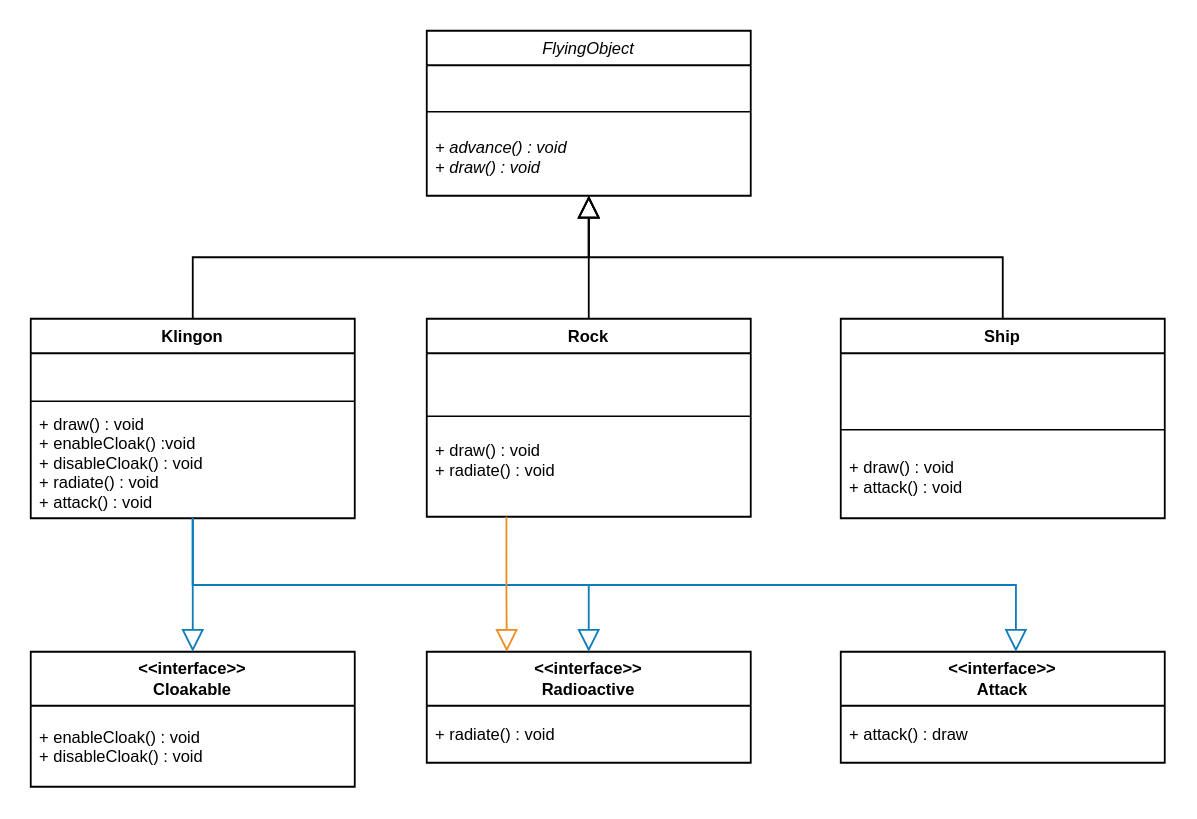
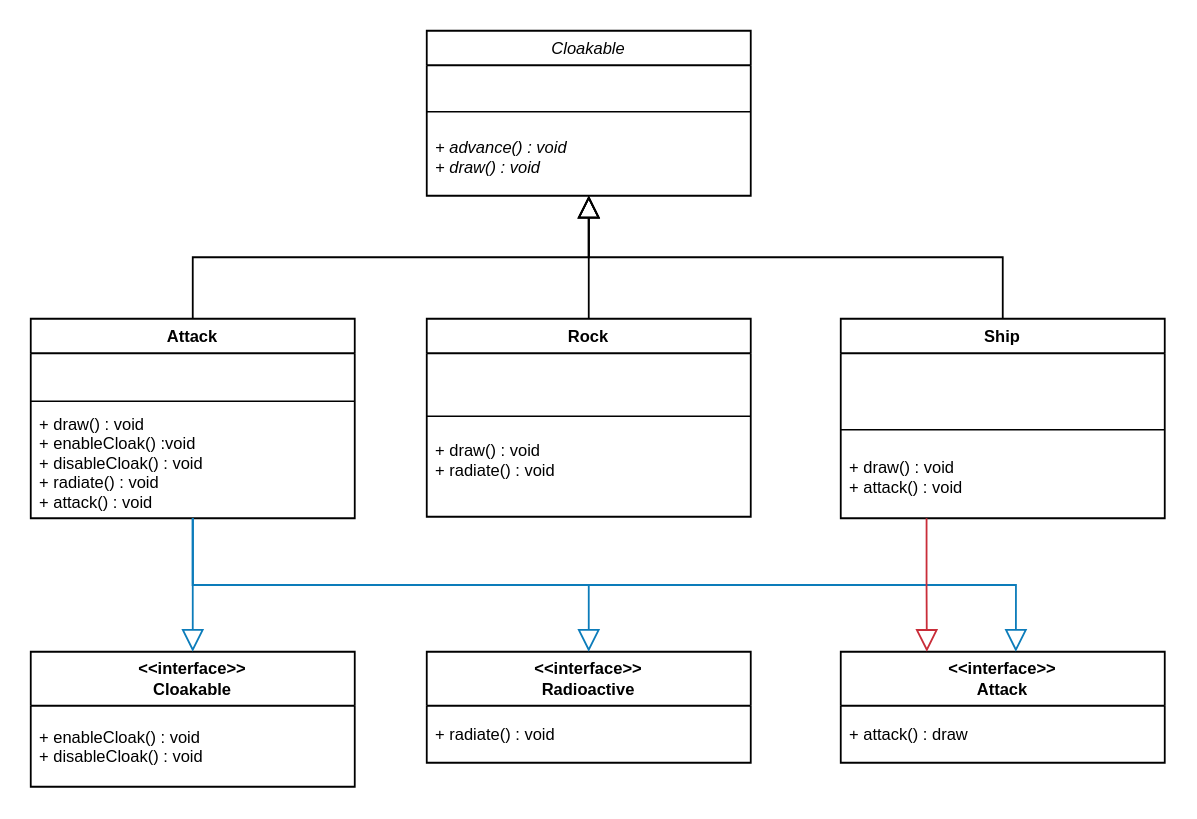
node "FlyingObject": label "FlyingObject" -> "Cloakable"
node "Klingon": label "Klingon" -> "Attack"
edge "Rock" -> "<<interface>> Radioactive": removed
edge "Ship" -> "<<interface>> Attack": added
